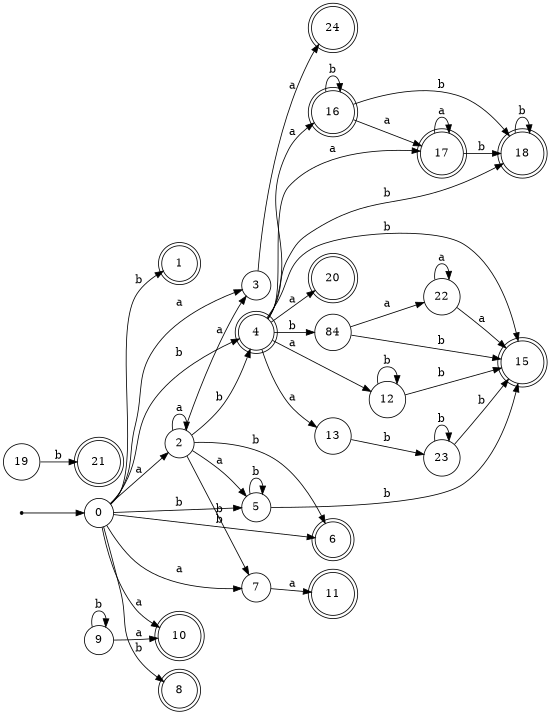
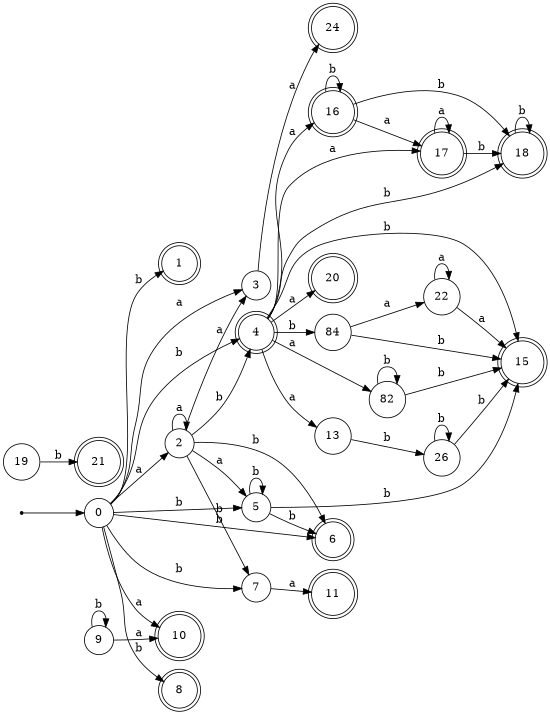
node "12": label "12" -> "82"
node "23": label "23" -> "26"
edge "5" -> "6": added, label "b"
edge "0" -> "7": label "a" -> "b"
